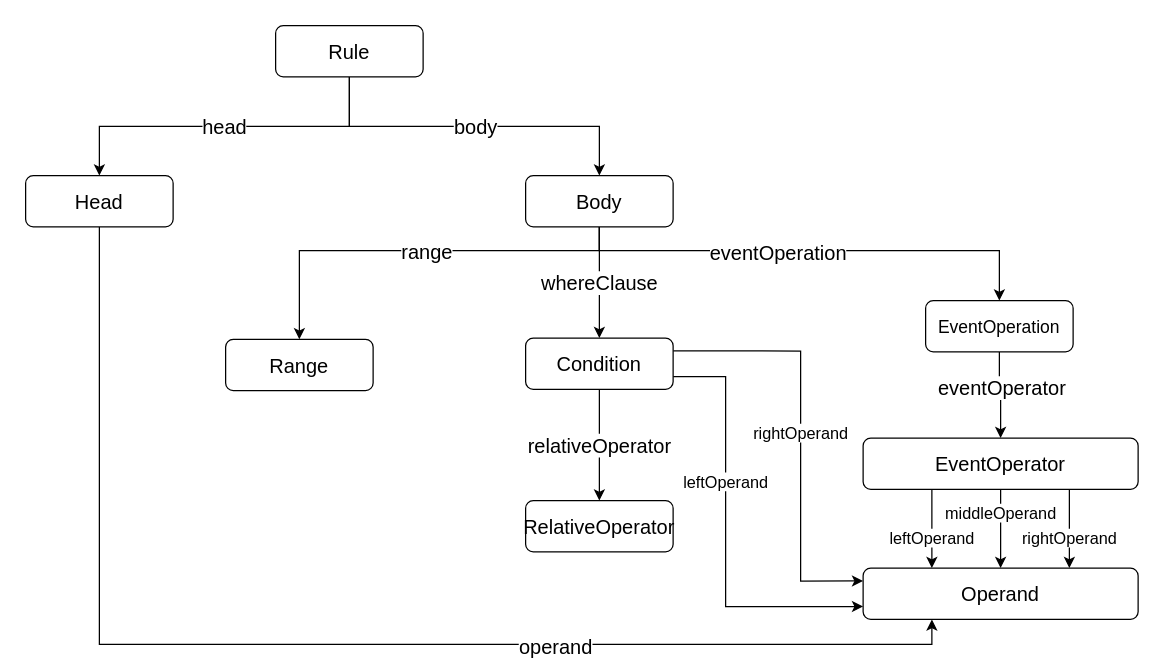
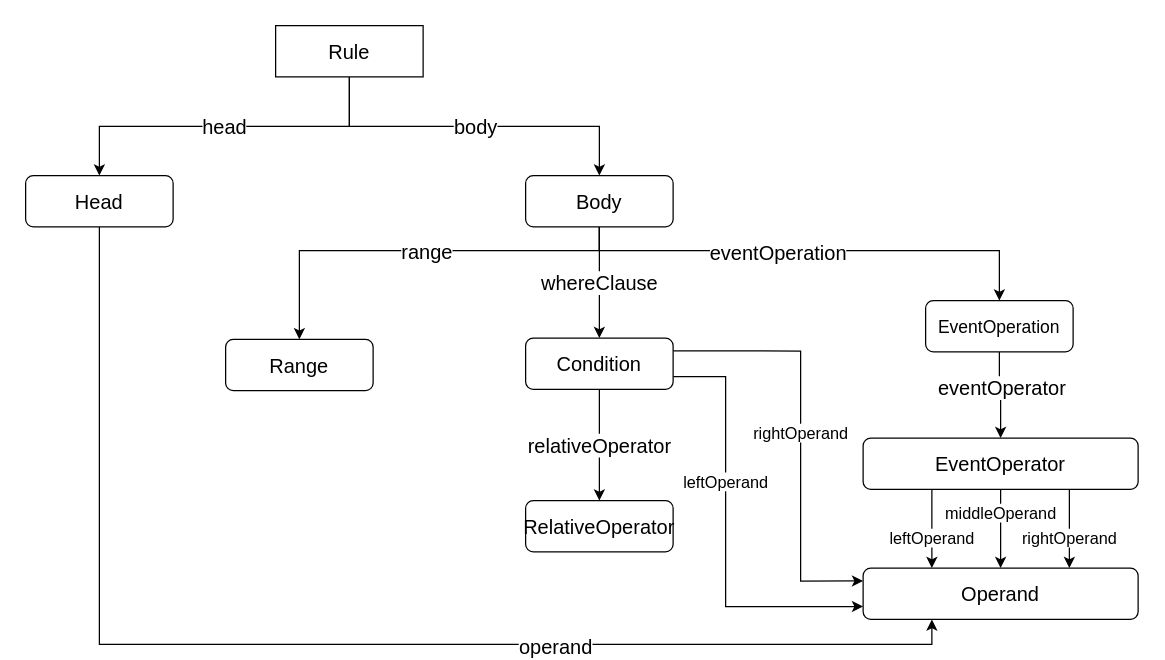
node "Rule": shape rounded rectangle -> rectangle
